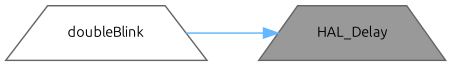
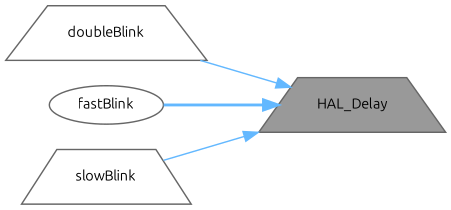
node "fastBlink": added
node "slowBlink": added
